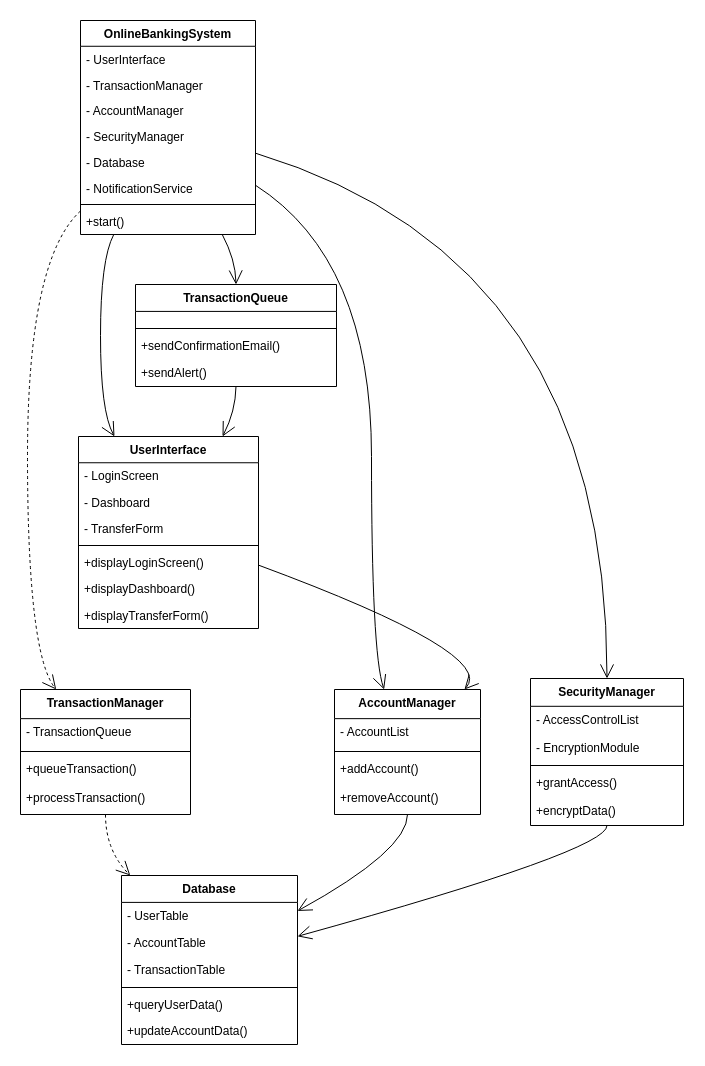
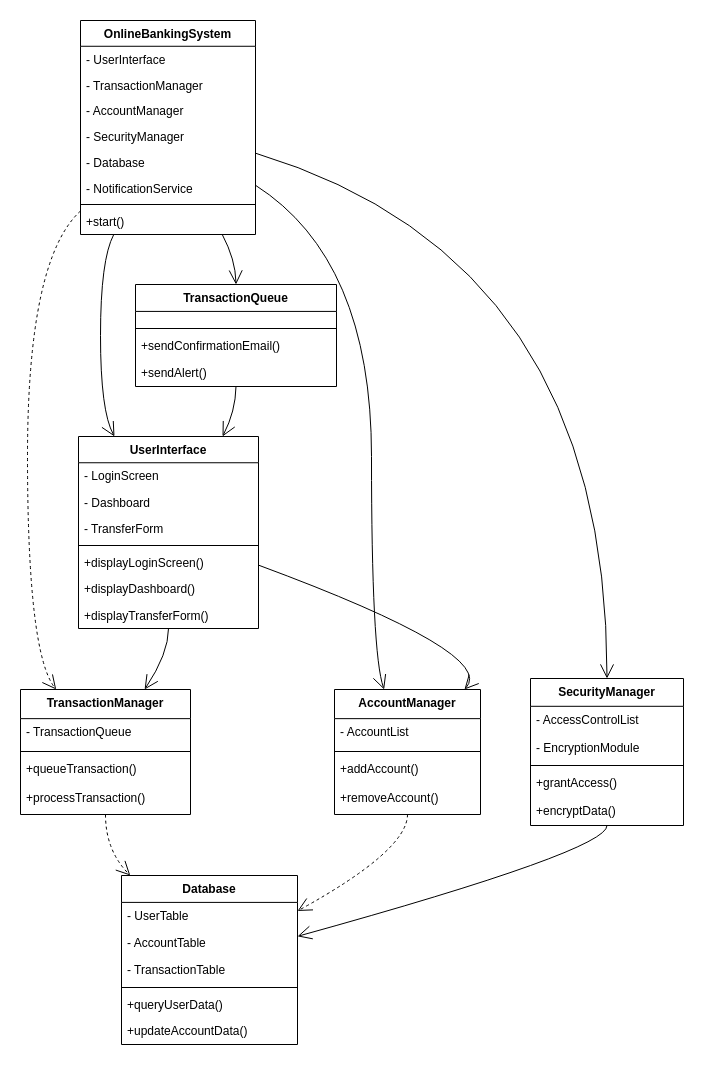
edge "UserInterface" -> "TransactionManager": added
edge "AccountManager" -> "Database": style solid -> dashed
